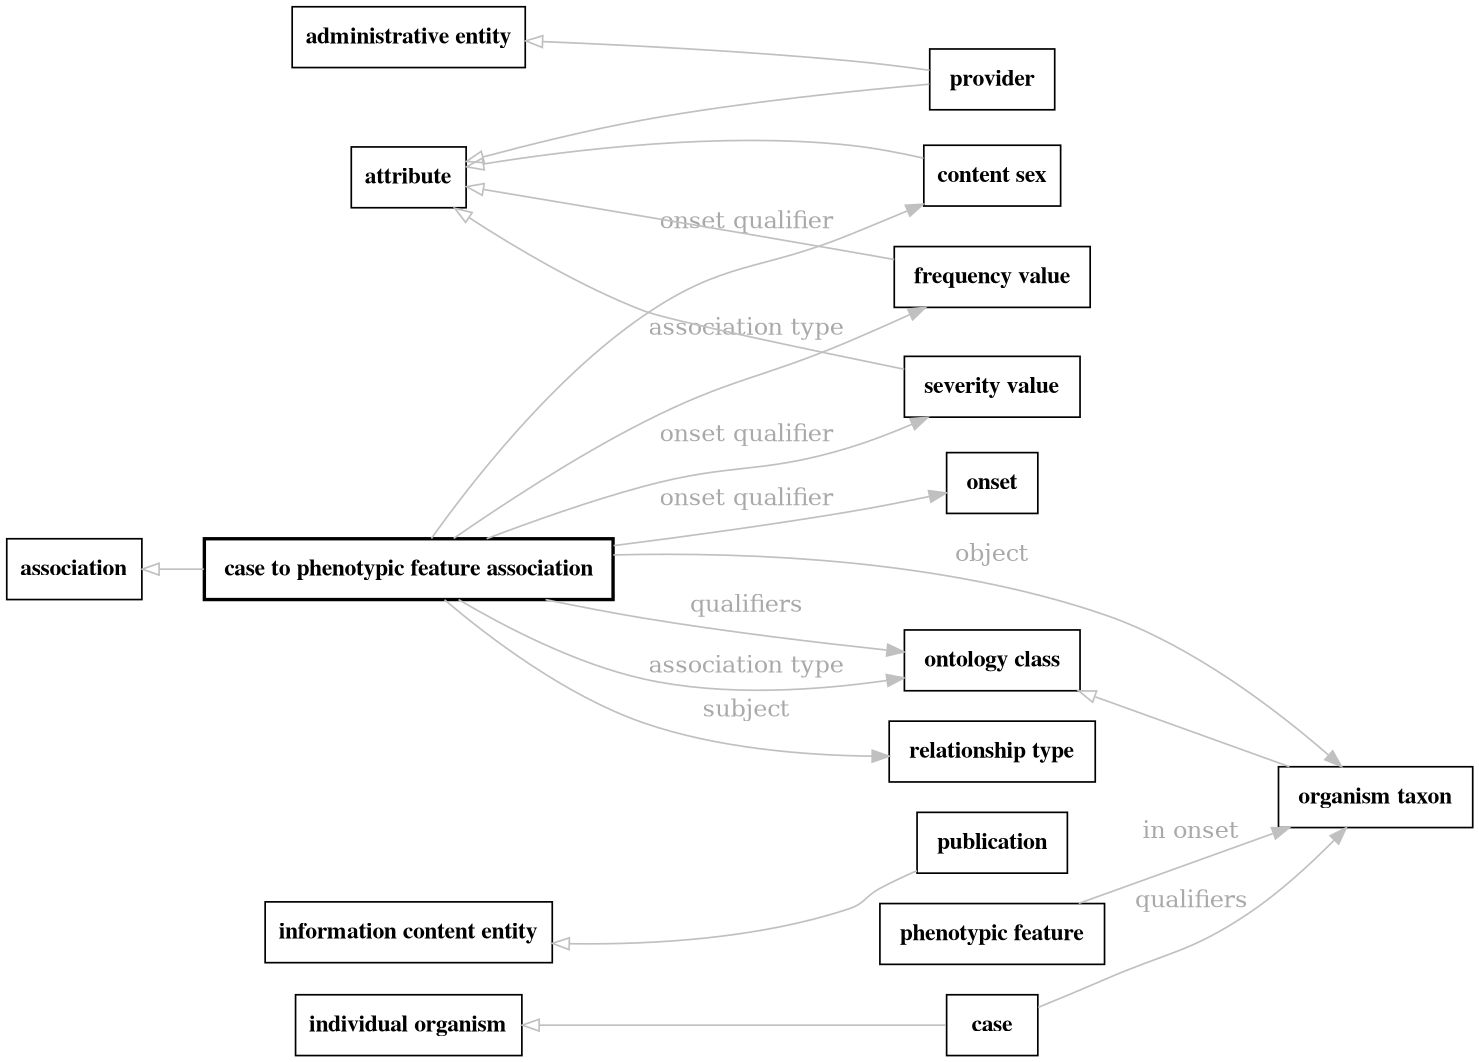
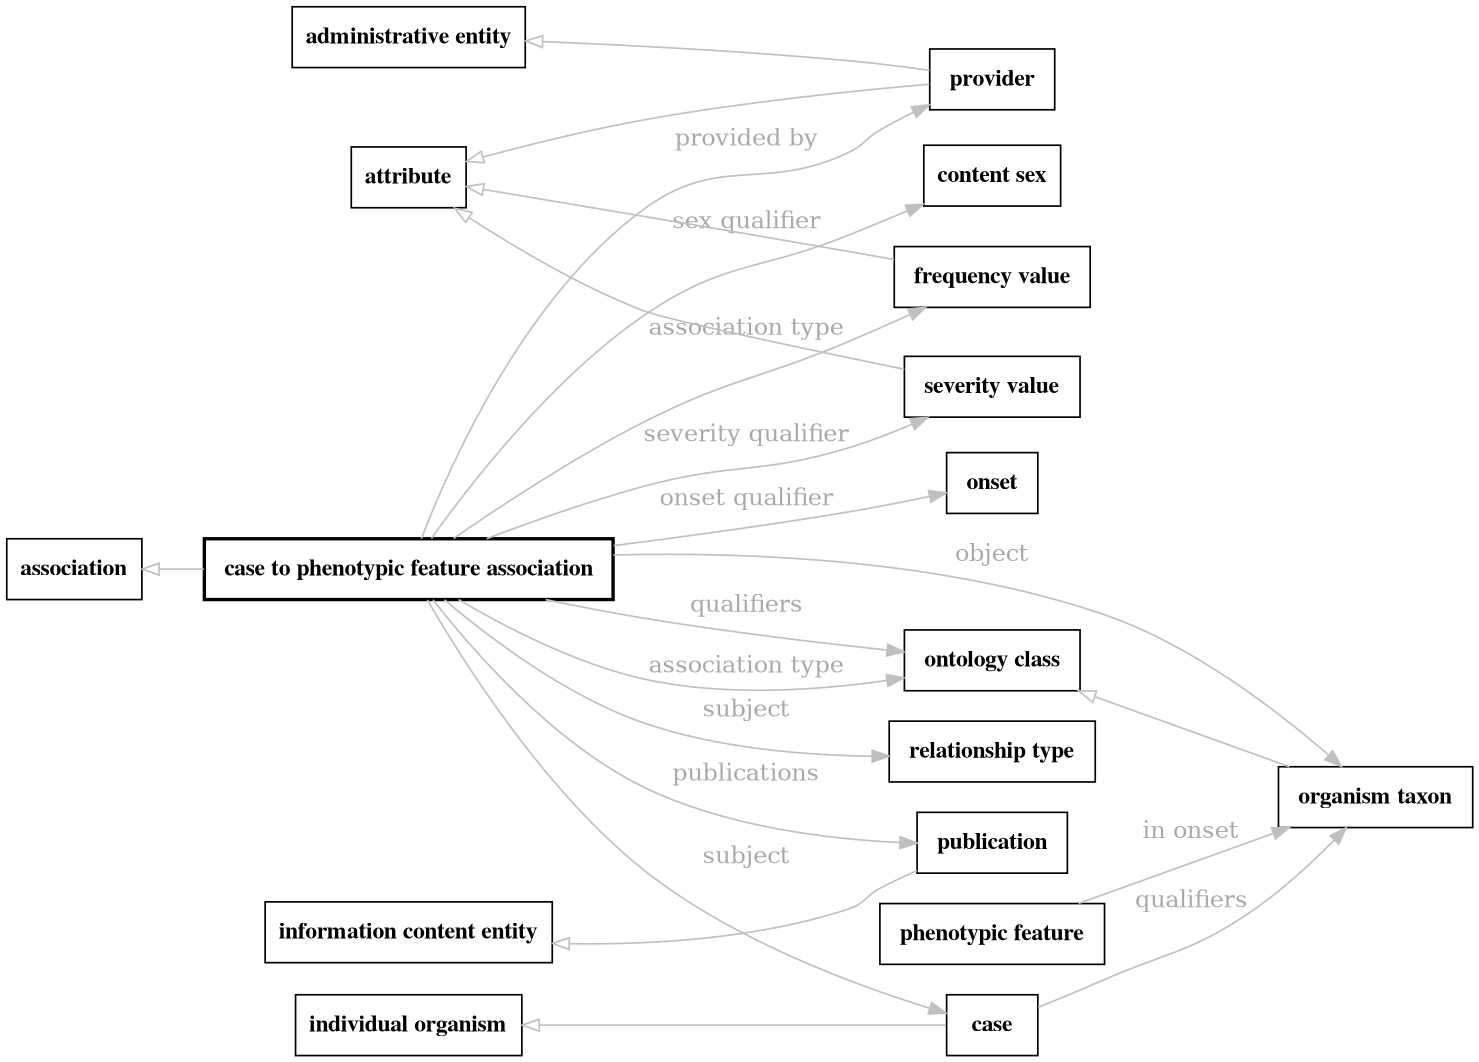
edge "content sex" -> "attribute": removed
edge "case to phenotypic feature association" -> "content sex": label "onset qualifier" -> "sex qualifier"
edge "case to phenotypic feature association" -> "provider": added, label "provided by"
edge "case to phenotypic feature association" -> "severity value": label "onset qualifier" -> "severity qualifier"
edge "case to phenotypic feature association" -> "publication": added, label "publications"
edge "case to phenotypic feature association" -> "case": added, label "subject"
